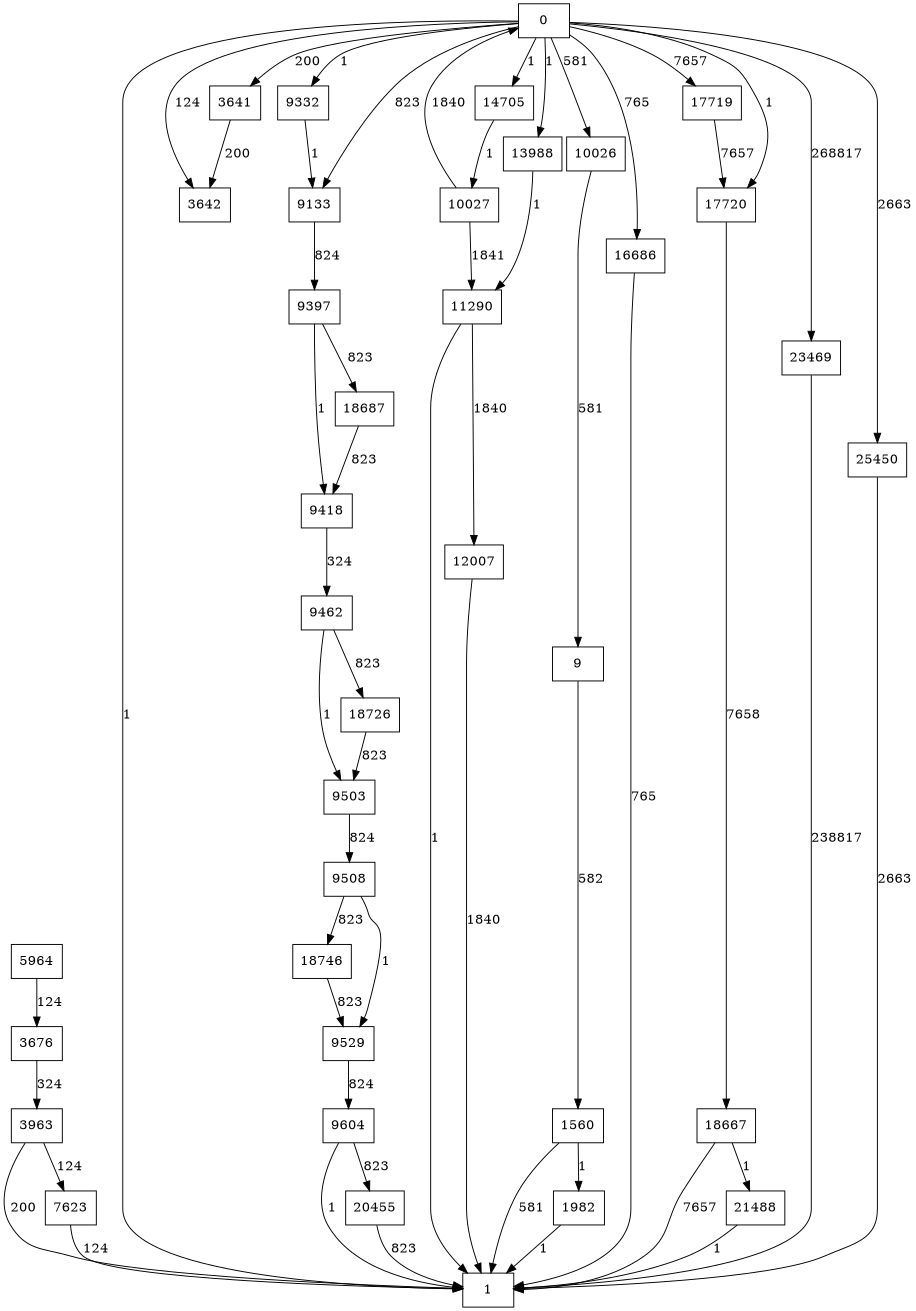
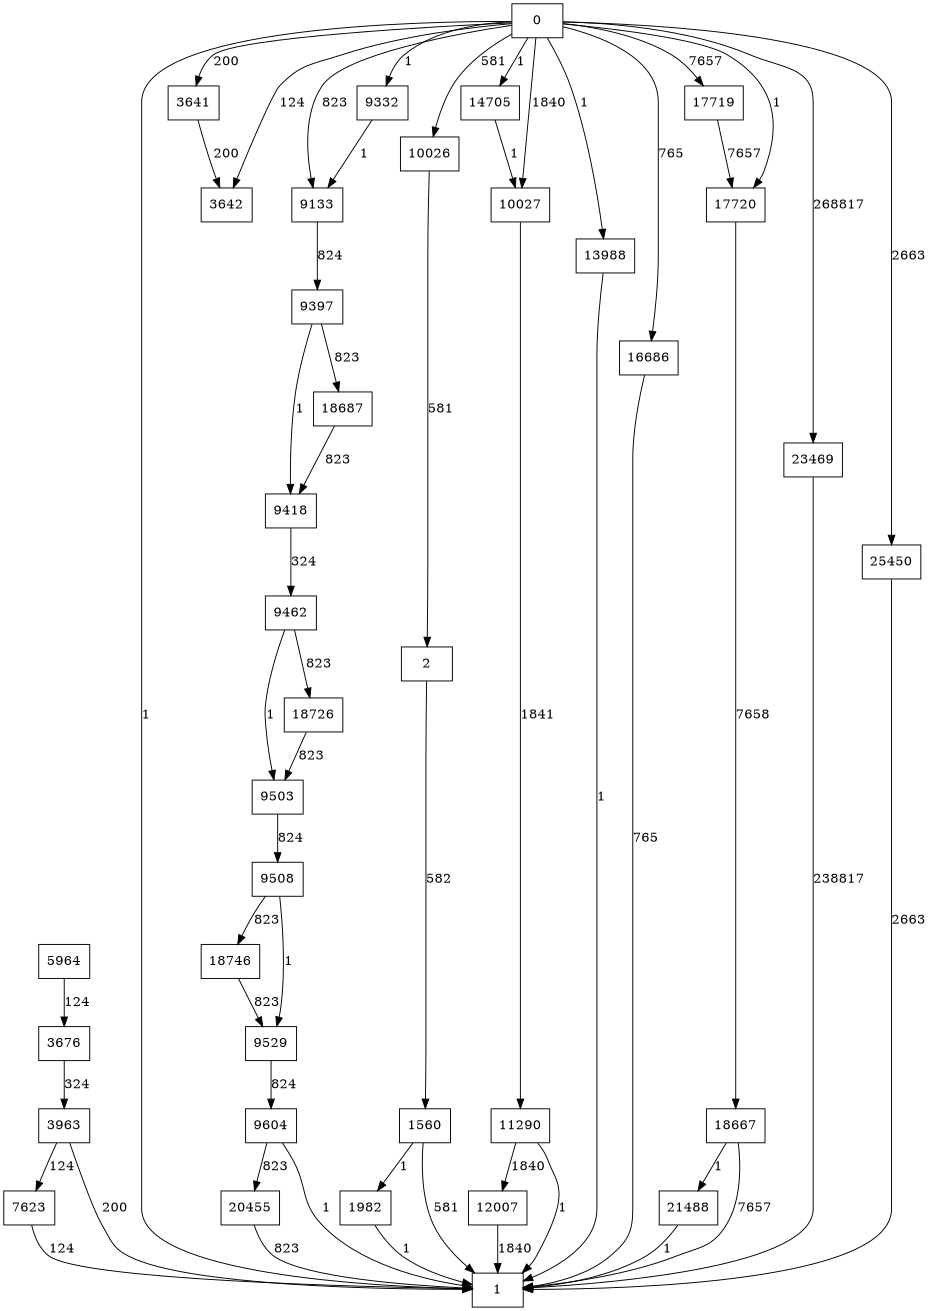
edge "10027" -> "0": reversed
edge "13988" -> "11290": now "13988" -> "1"
node "9": label "9" -> "2"
